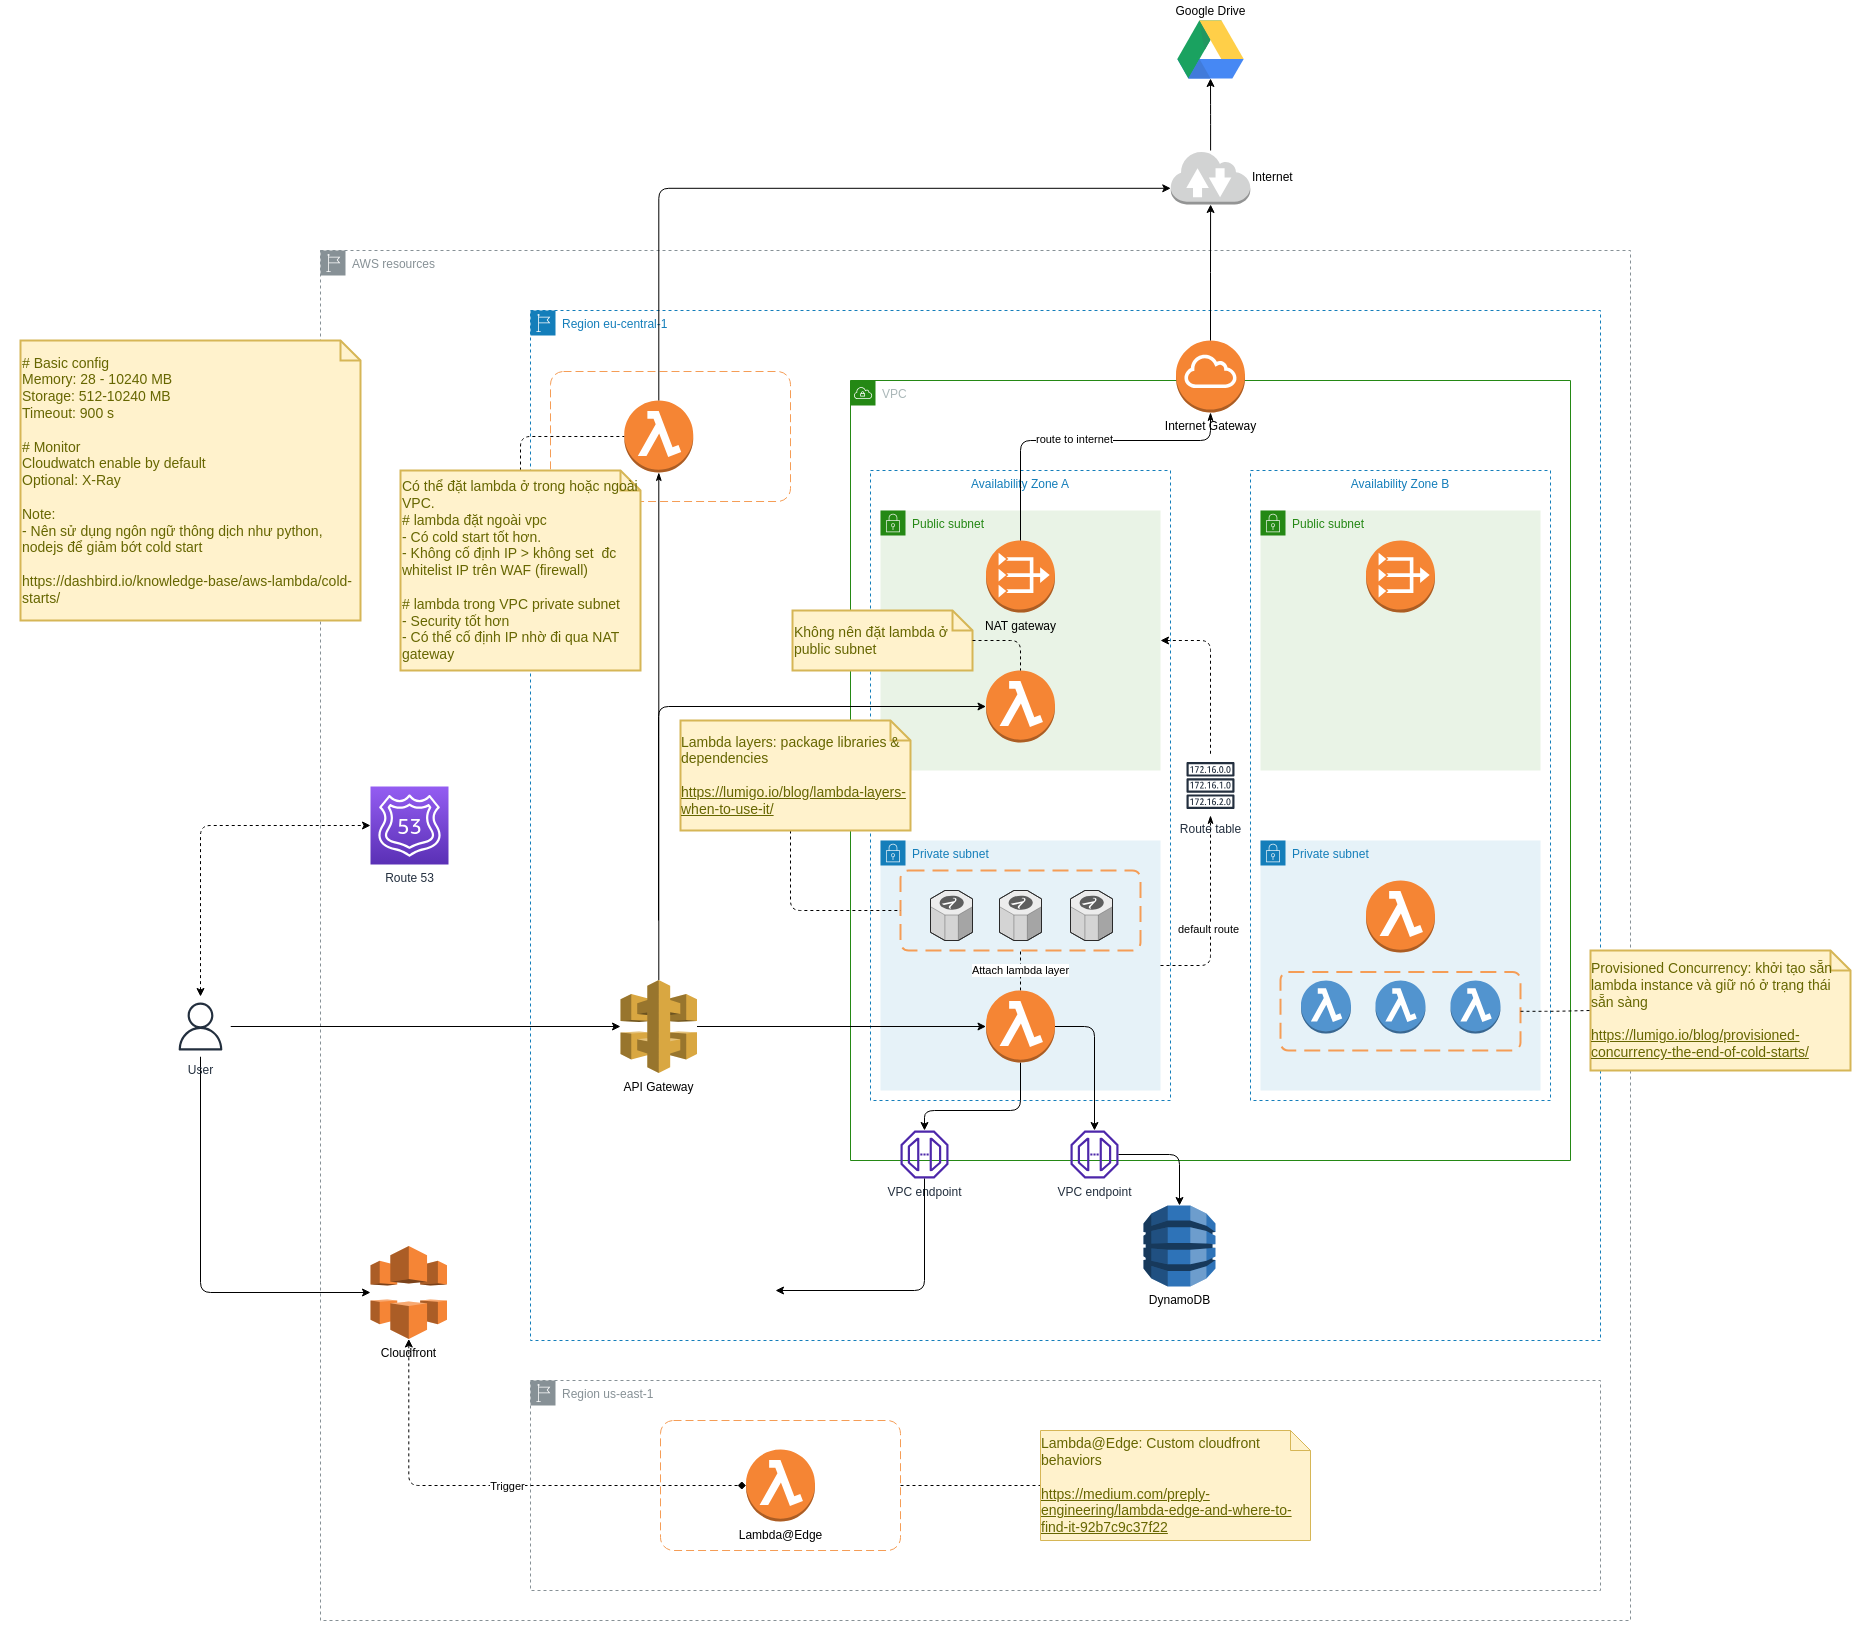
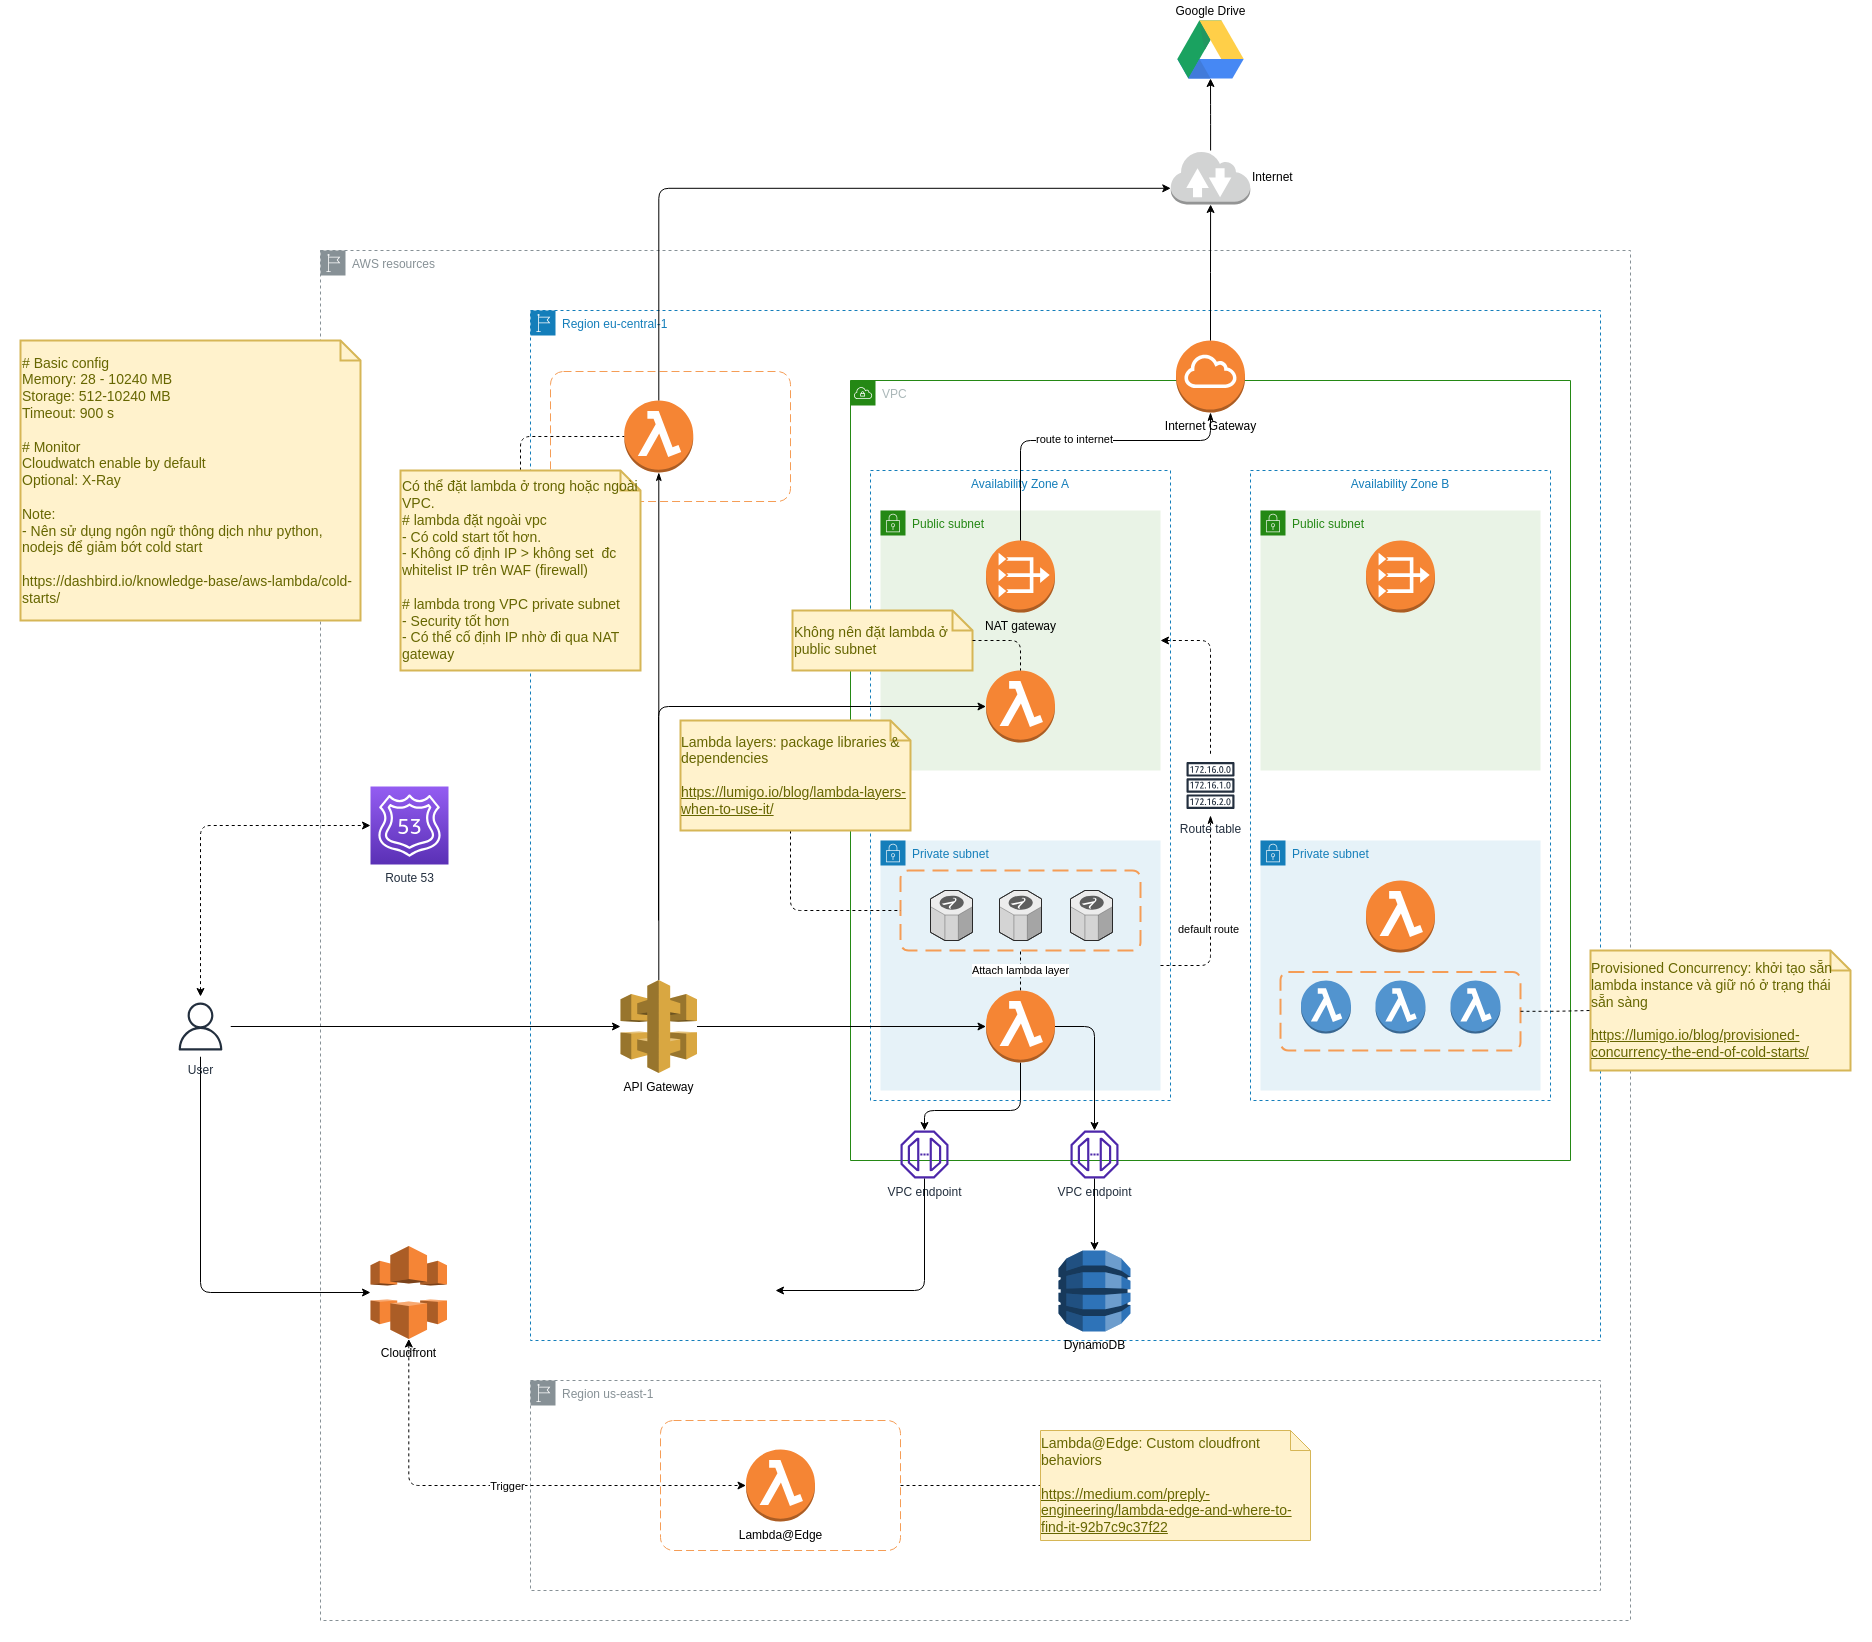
node "DynamoDB": moved (1180, 1246) -> (1095, 1291)
edge "Cloudfront" -- "Lambda@Edge": arrowhead diamond -> classic
